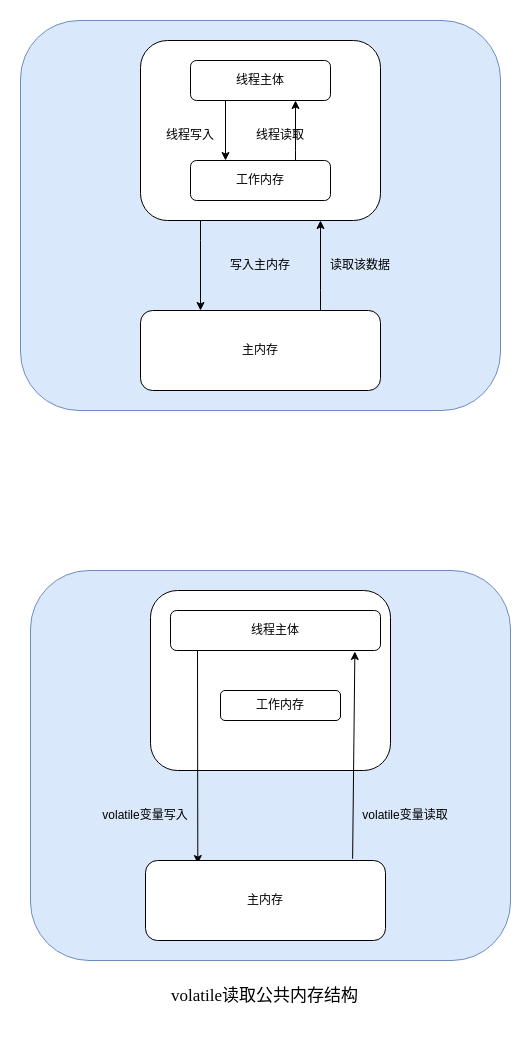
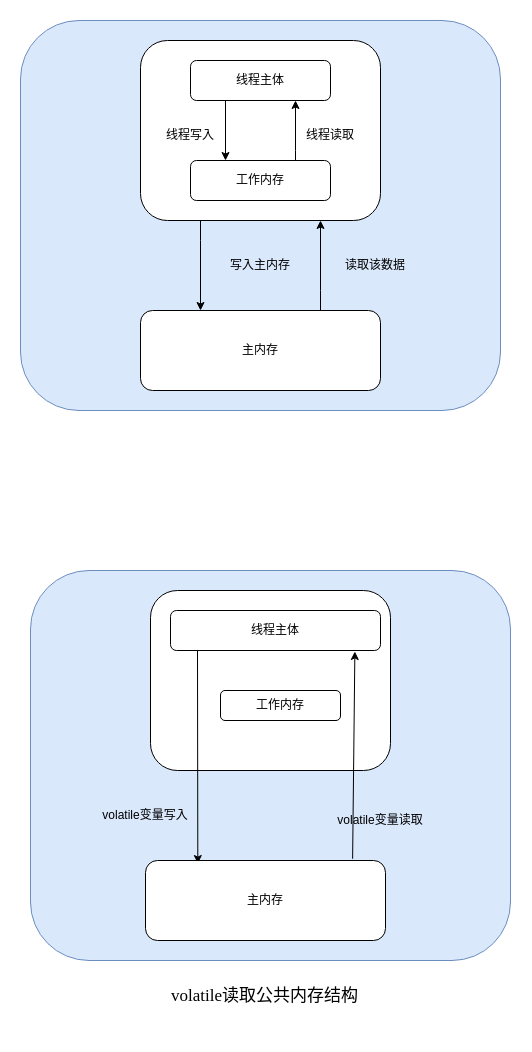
node "线程读取": moved (281, 136) -> (331, 136)
node "读取该数据": moved (361, 266) -> (376, 266)
node "volatile变量读取": moved (406, 816) -> (381, 821)
